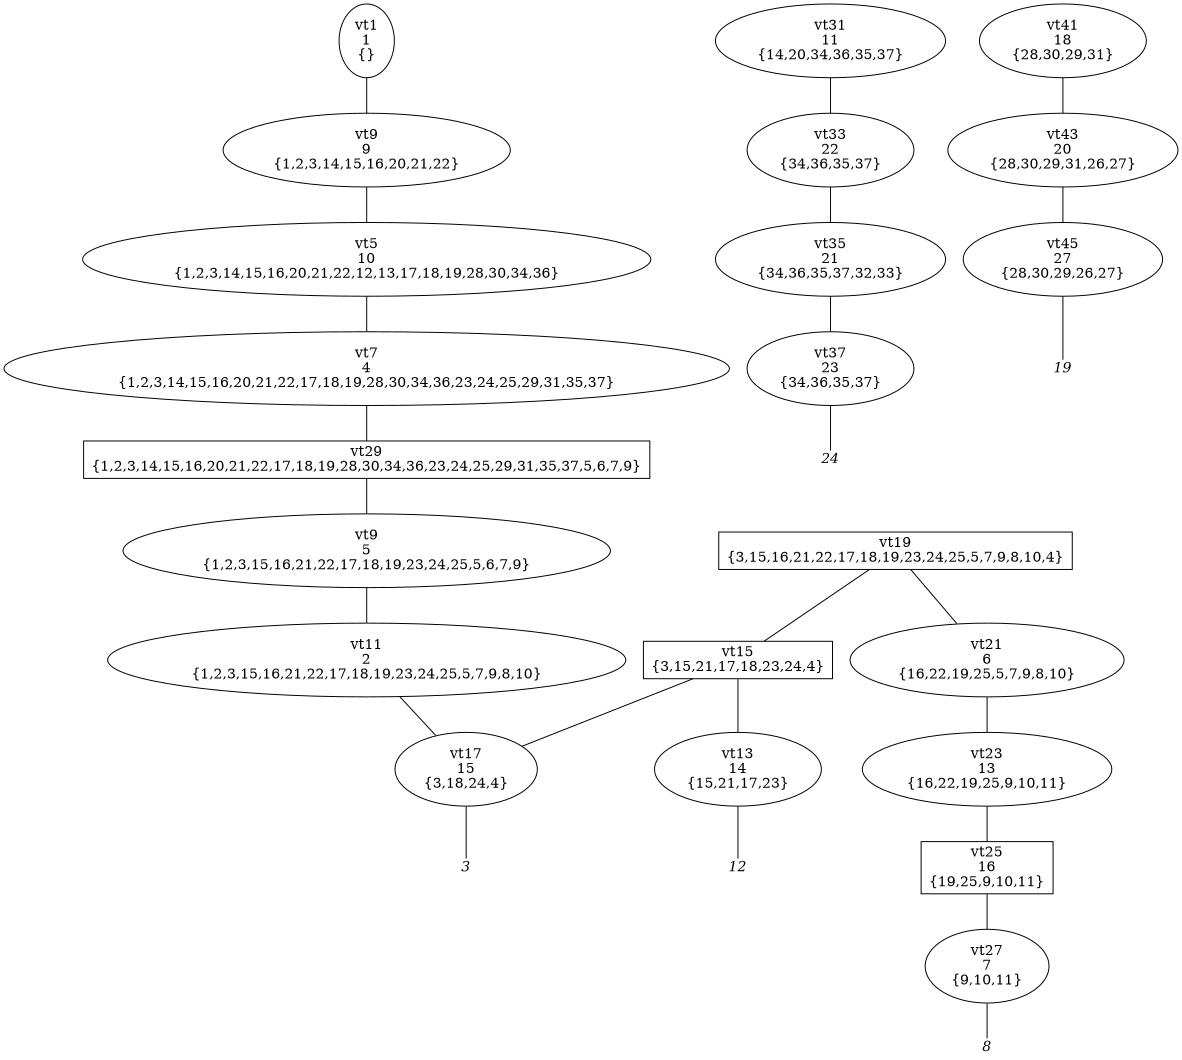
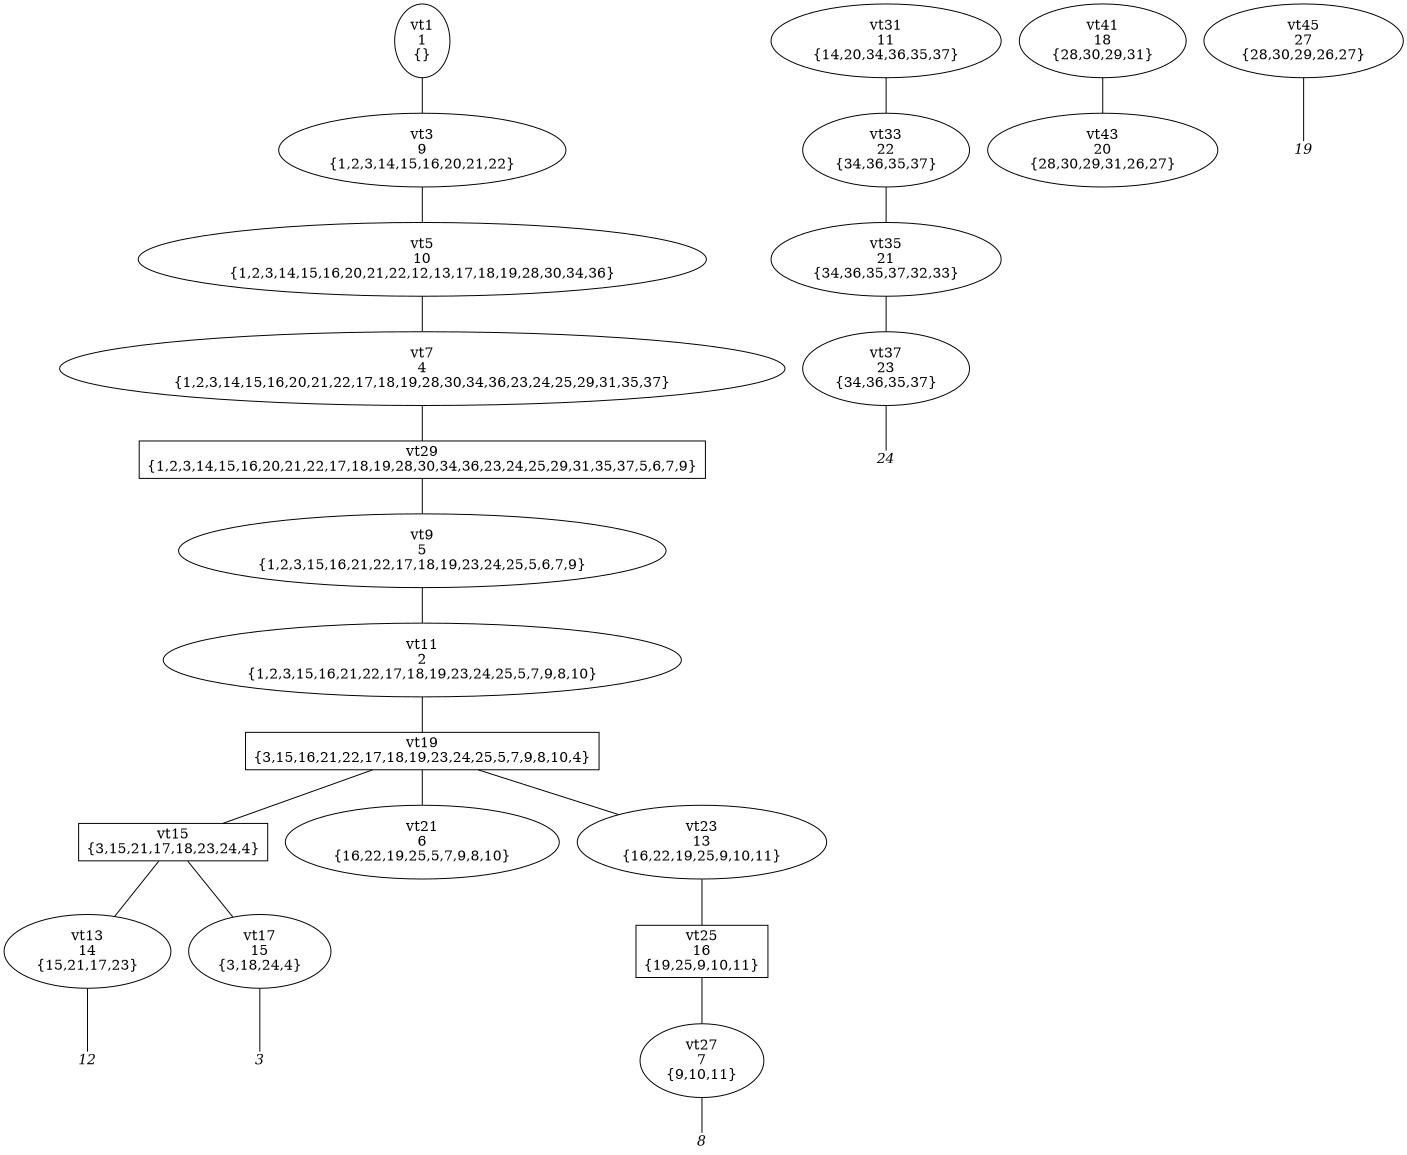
node "vt9 9 {1,2,3,14,15,16,20,21,22}": label "vt9 9 {1,2,3,14,15,16,20,21,22}" -> "vt3 9 {1,2,3,14,15,16,20,21,22}"
edge "vt43 20 {28,30,29,31,26,27}" -- "vt45 27 {28,30,29,26,27}": removed
edge "vt21 6 {16,22,19,25,5,7,9,8,10}" -- "vt23 13 {16,22,19,25,9,10,11}": now "vt19 {3,15,16,21,22,17,18,19,23,24,25,5,7,9,8,10,4}" -- "vt23 13 {16,22,19,25,9,10,11}"
edge "vt11 2 {1,2,3,15,16,21,22,17,18,19,23,24,25,5,7,9,8,10}" -- "vt17 15 {3,18,24,4}": now "vt11 2 {1,2,3,15,16,21,22,17,18,19,23,24,25,5,7,9,8,10}" -- "vt19 {3,15,16,21,22,17,18,19,23,24,25,5,7,9,8,10,4}"
